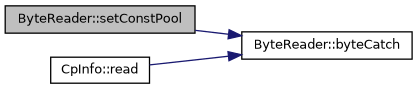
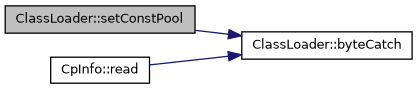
node "ByteReader::setConstPool": label "ByteReader::setConstPool" -> "ClassLoader::setConstPool"
node "ByteReader::byteCatch": label "ByteReader::byteCatch" -> "ClassLoader::byteCatch"
